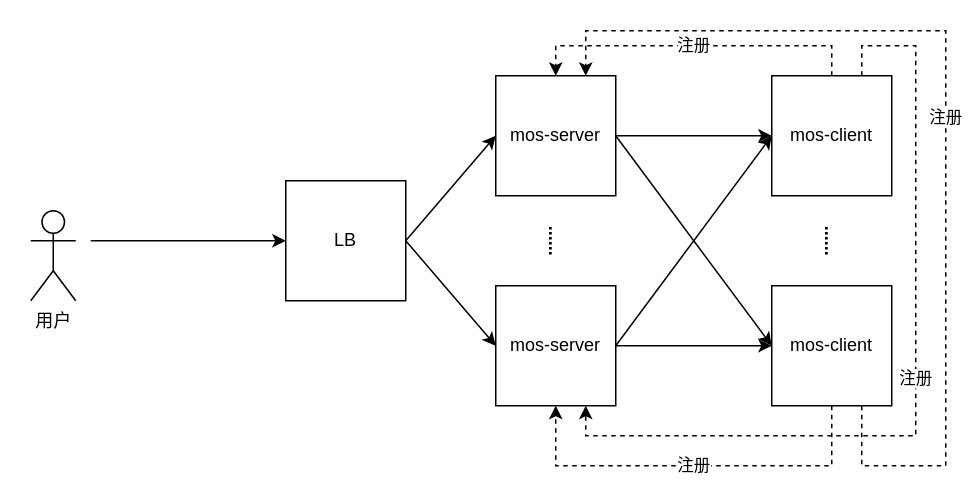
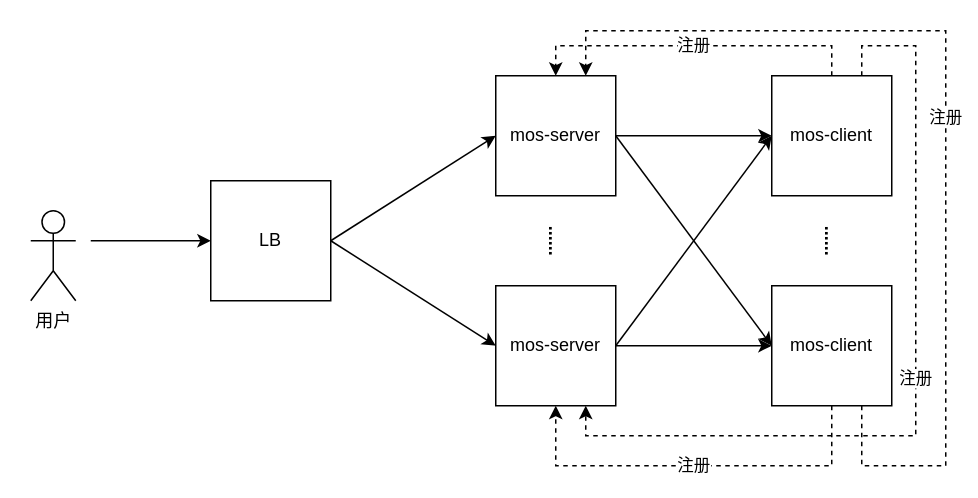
node "LB": moved (346, 241) -> (271, 241)
